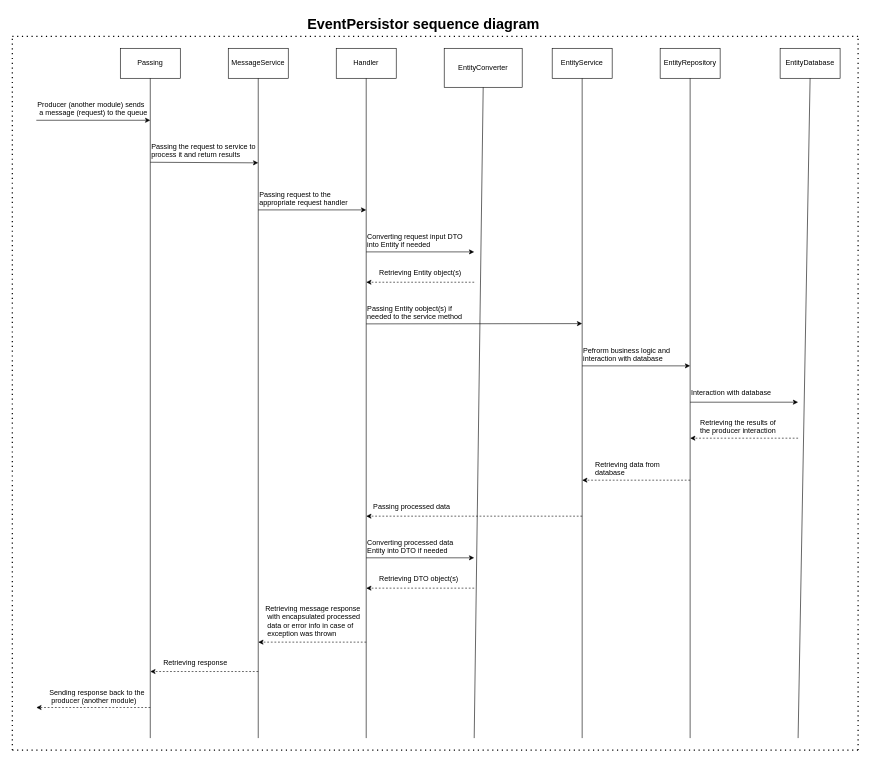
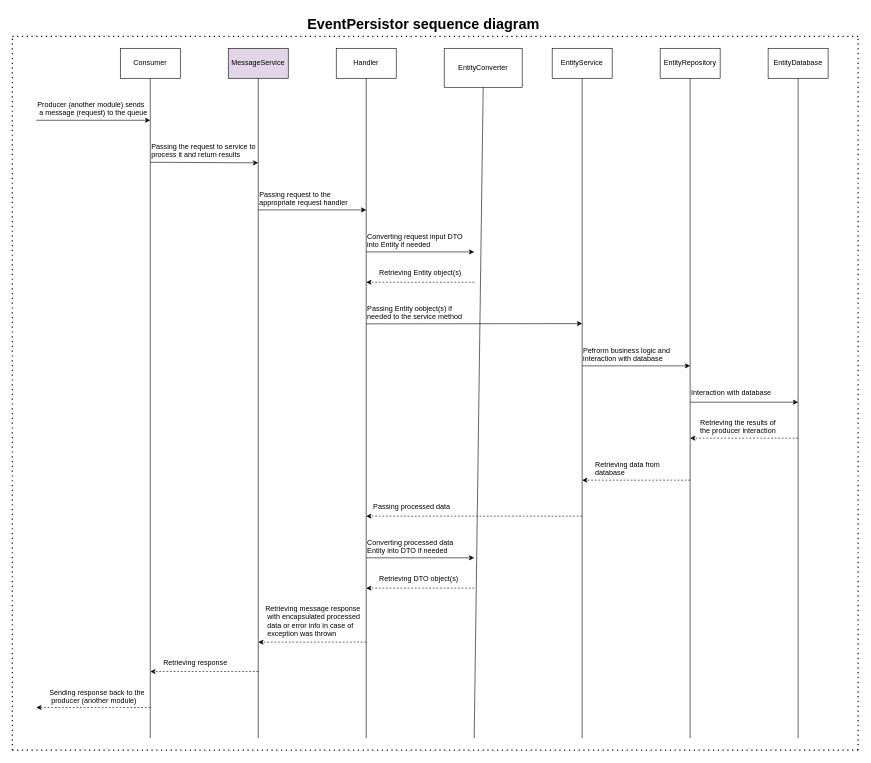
node "Passing": label "Passing" -> "Consumer"
node "MessageService": fillcolor #ffffff -> #e1d5e7
node "EntityDatabase": moved (810, 63) -> (798, 63)
